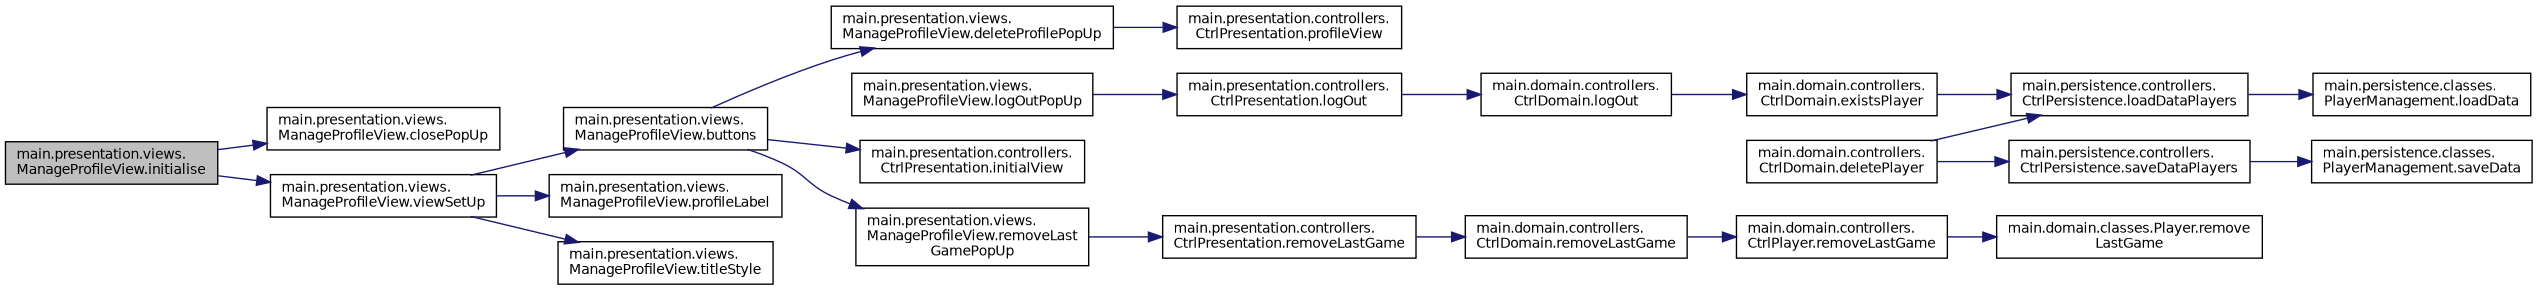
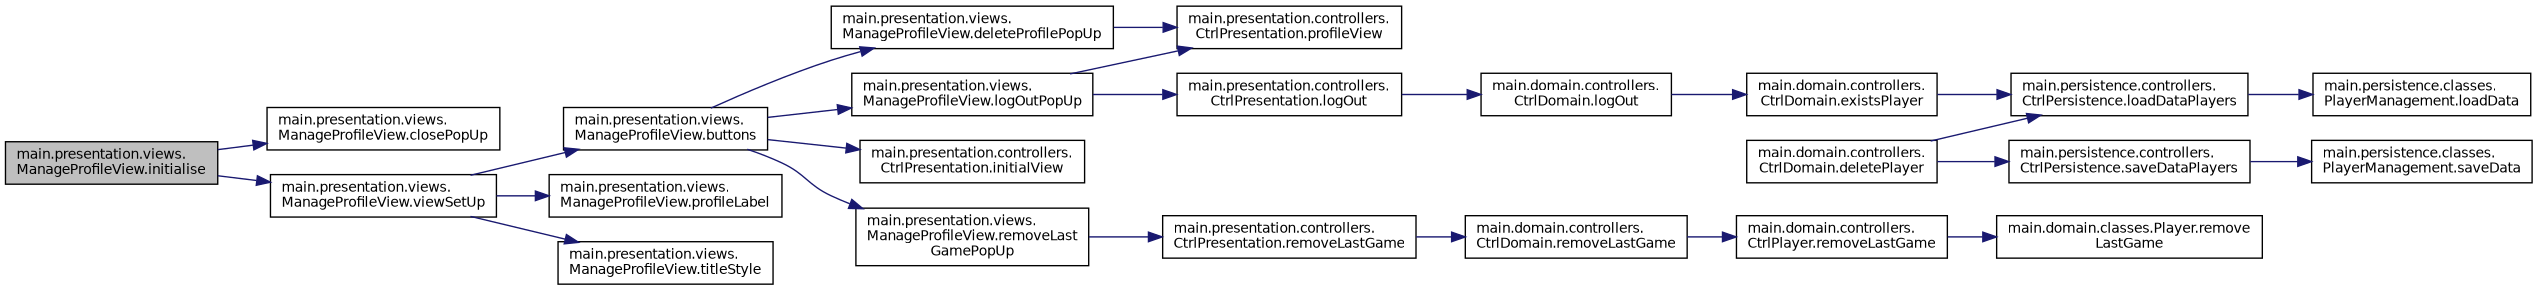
edge "main.presentation.views. ManageProfileView.logOutPopUp" -> "main.presentation.controllers. CtrlPresentation.profileView": added
edge "main.presentation.views. ManageProfileView.buttons" -> "main.presentation.views. ManageProfileView.logOutPopUp": added
